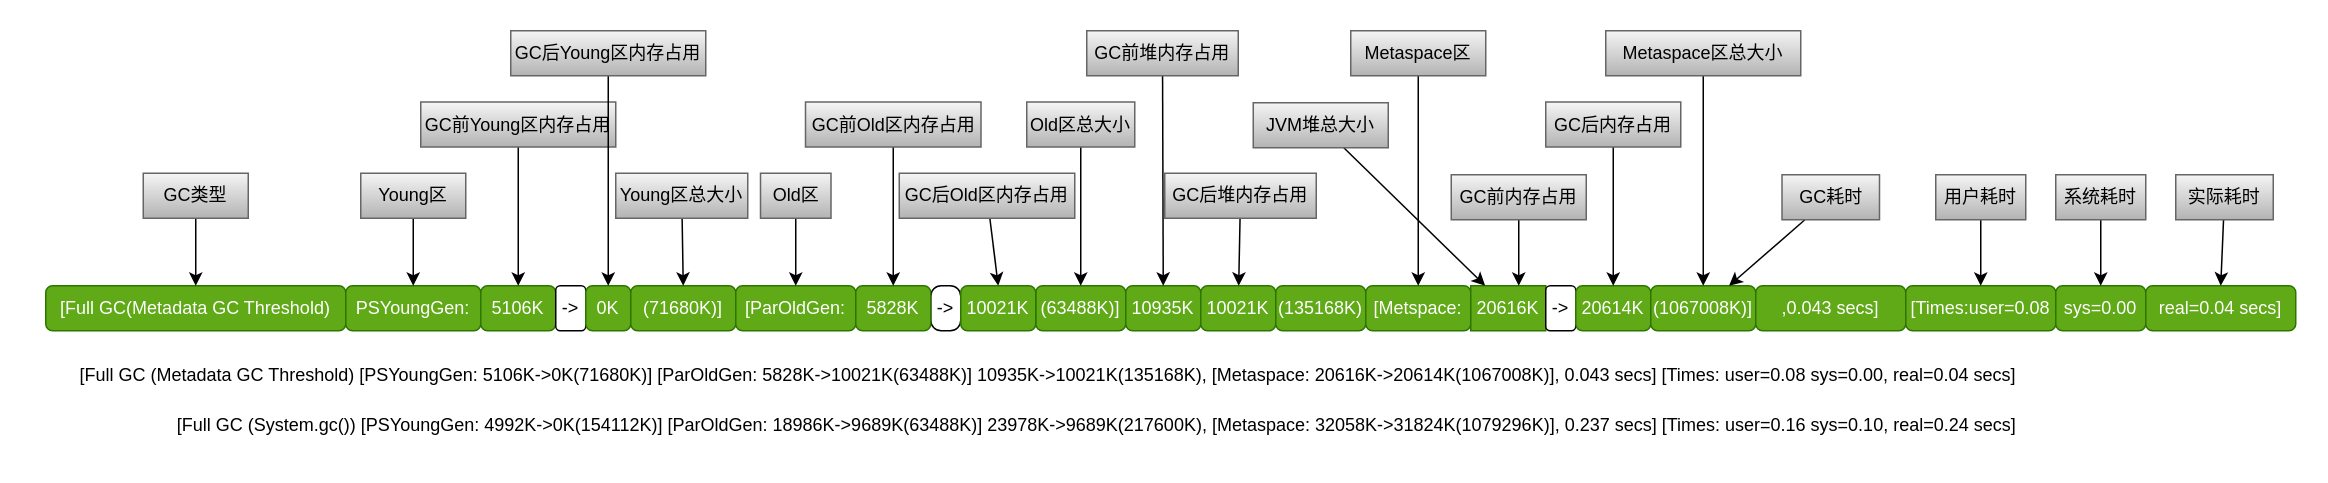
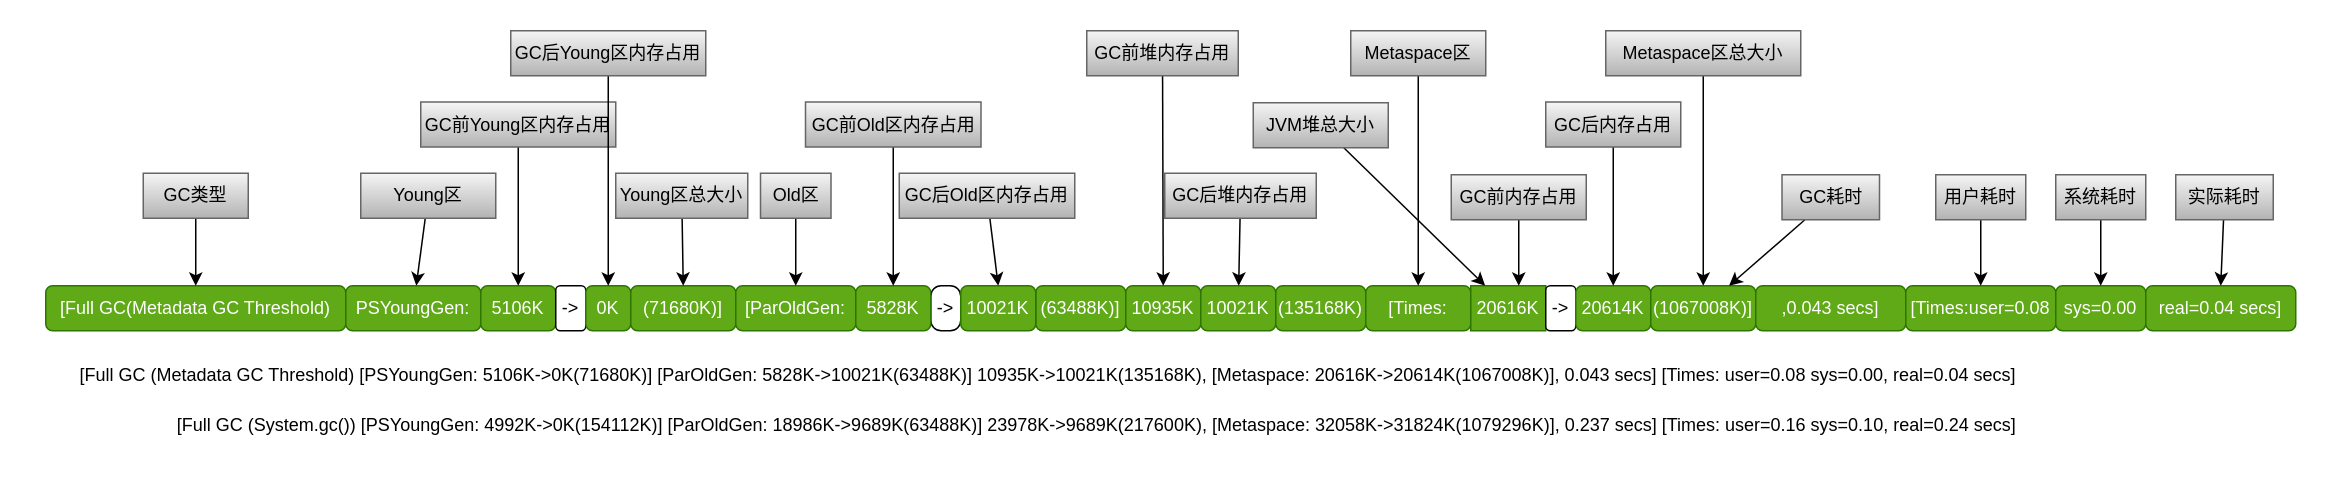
node "Old区总大小": removed
node "Young区": size 105x45 -> 135x45
edge "Old区总大小" -> "(63488K)]": removed
node "[Metspace:": label "[Metspace:" -> "[Times:"
